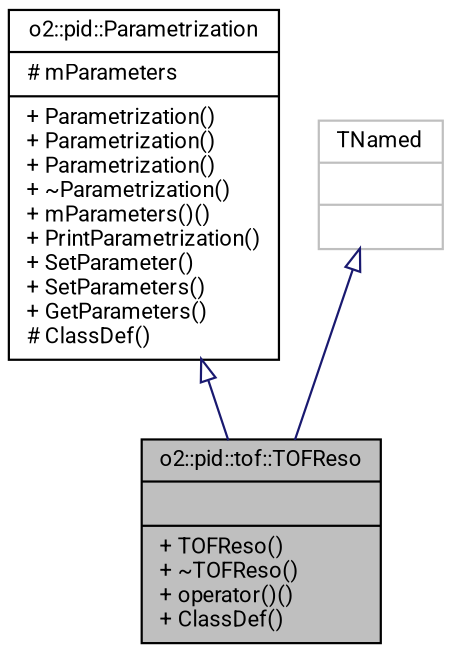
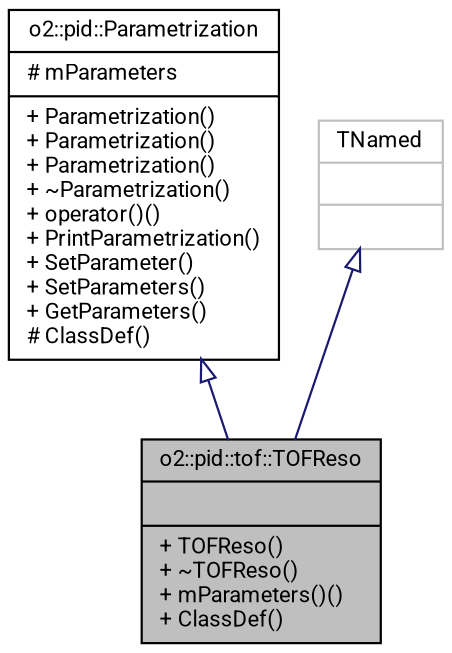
node "o2::pid::Parametrization": text "+ mParameters()()" -> "+ operator()()"
node "o2::pid::tof::TOFReso": text "+ operator()()" -> "+ mParameters()()"
